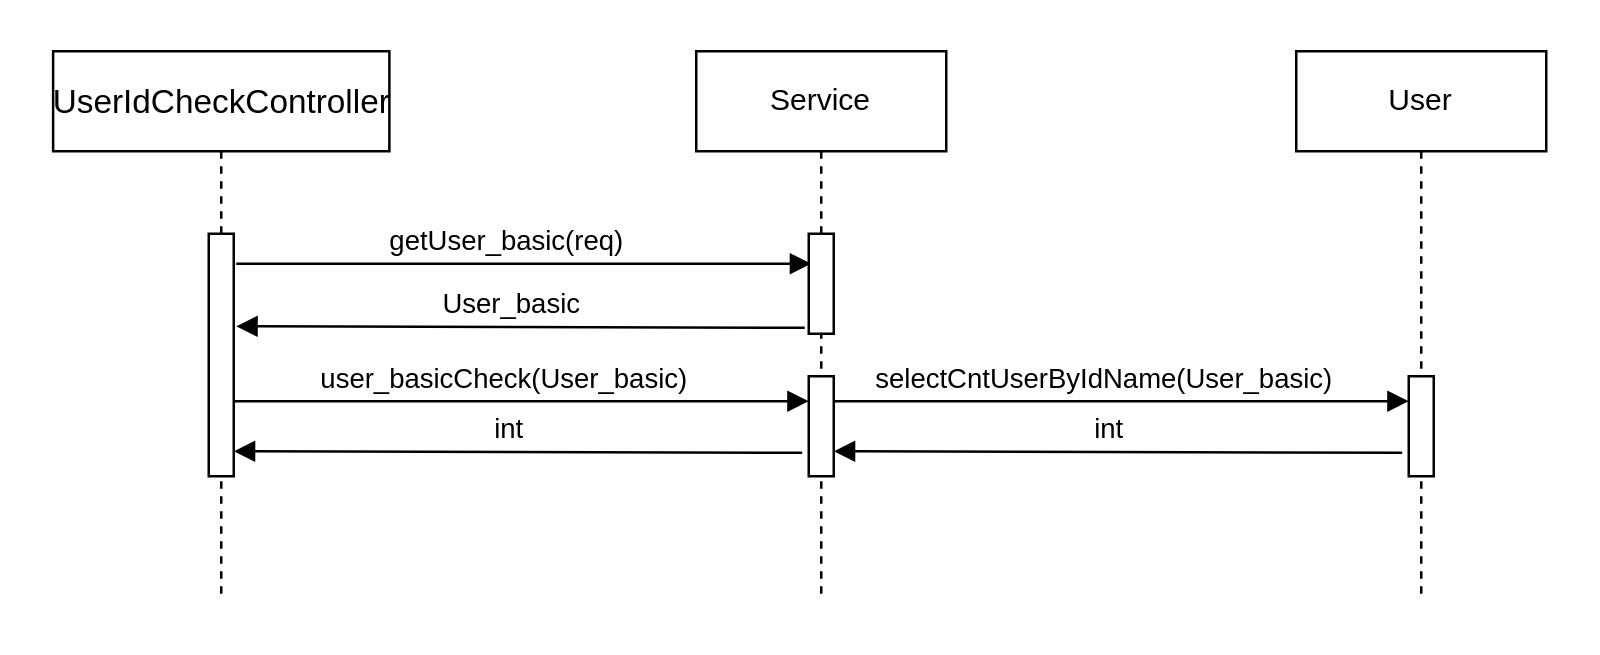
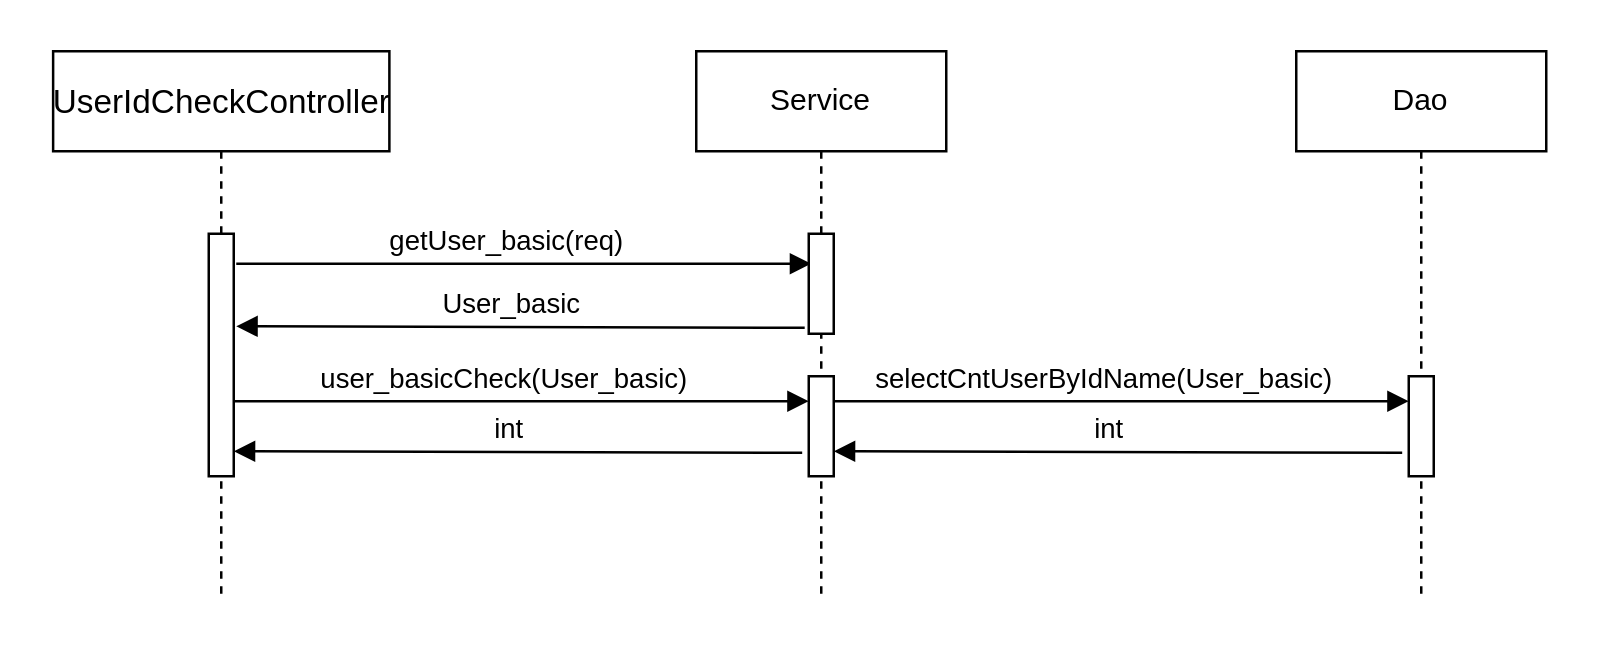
node "User": label "User" -> "Dao"
